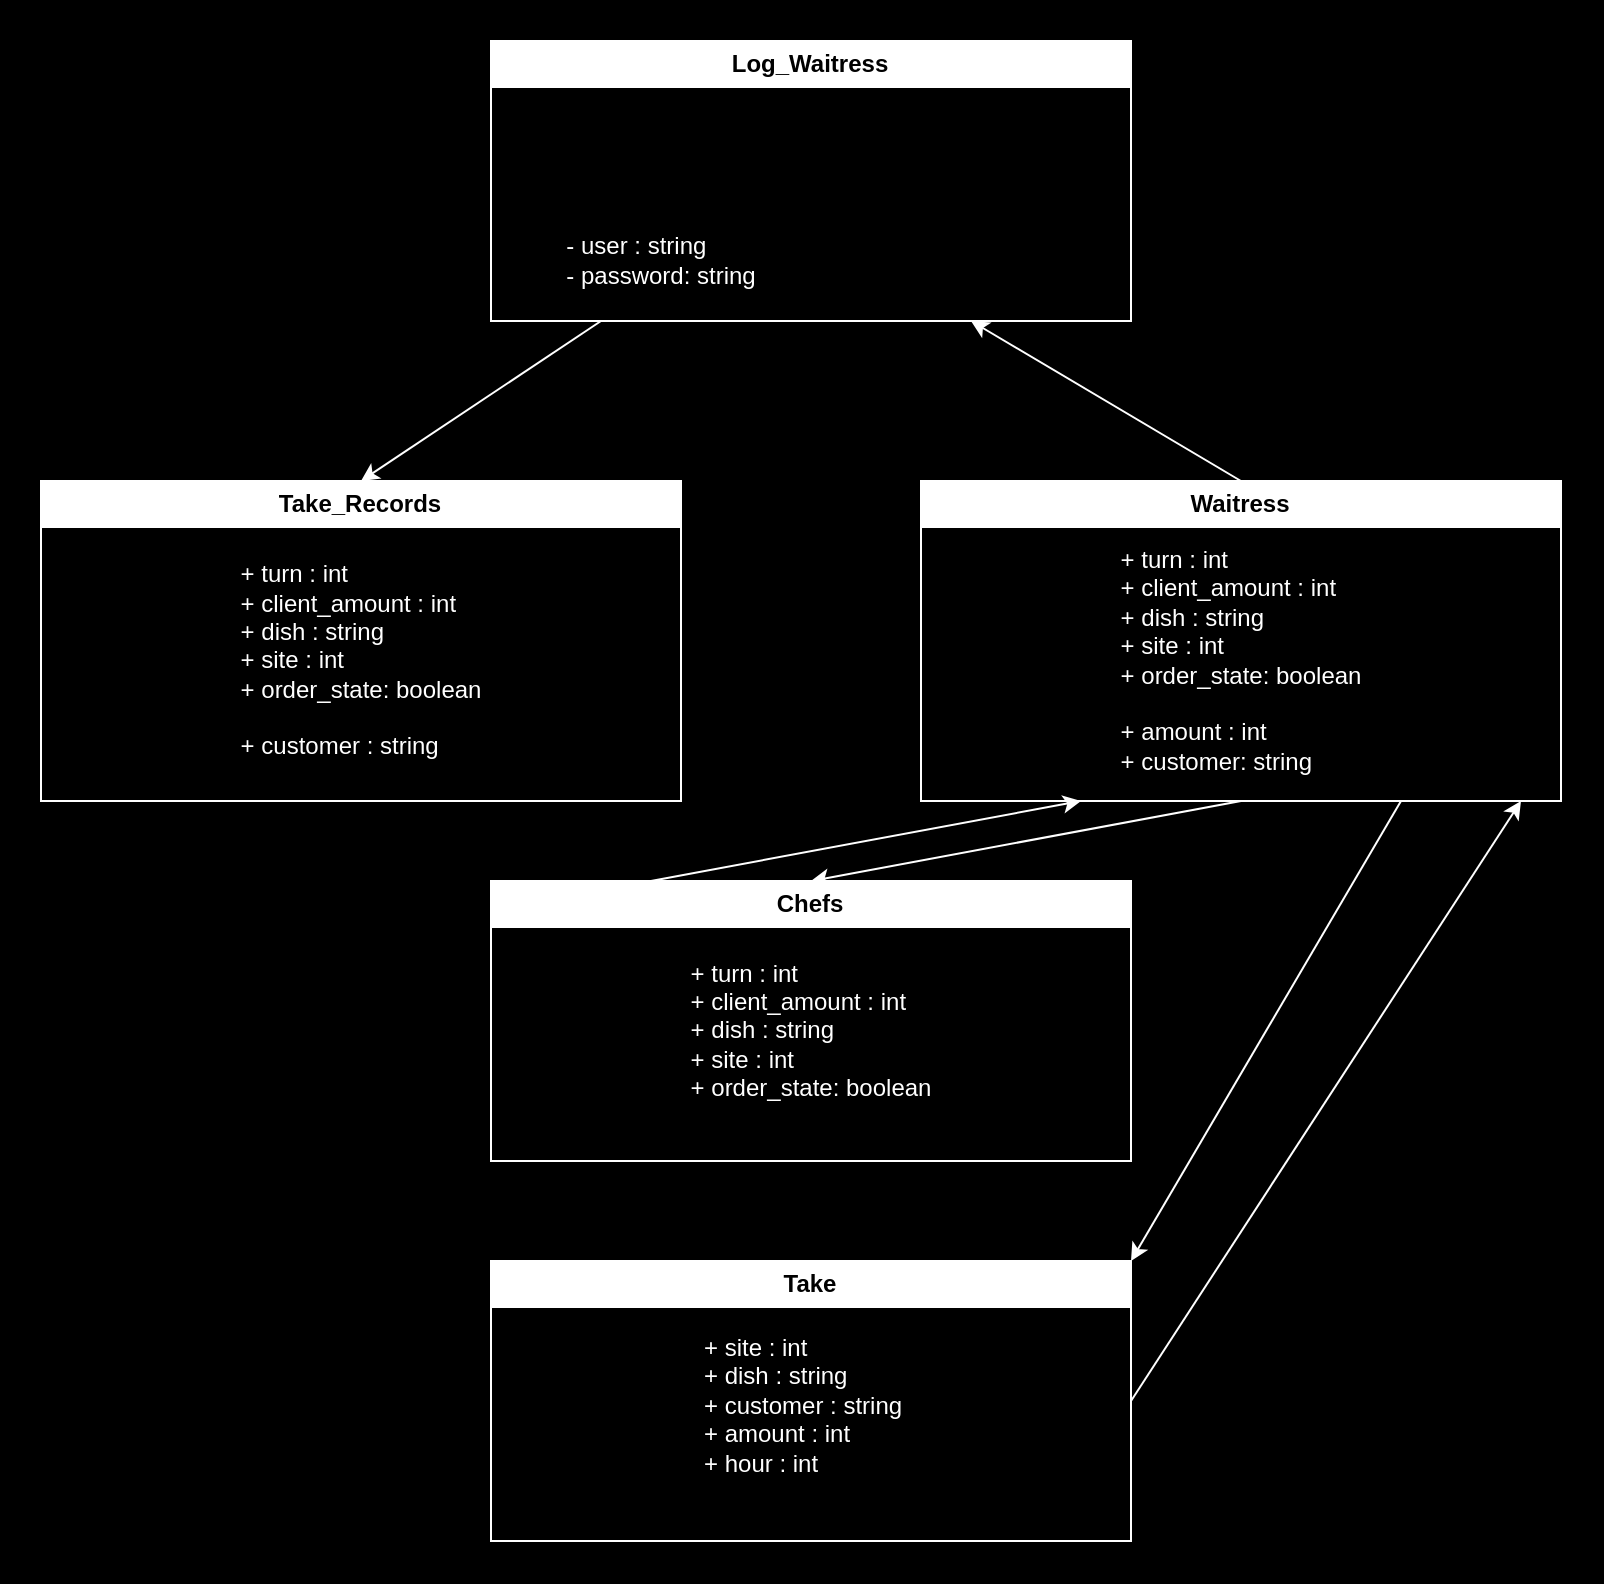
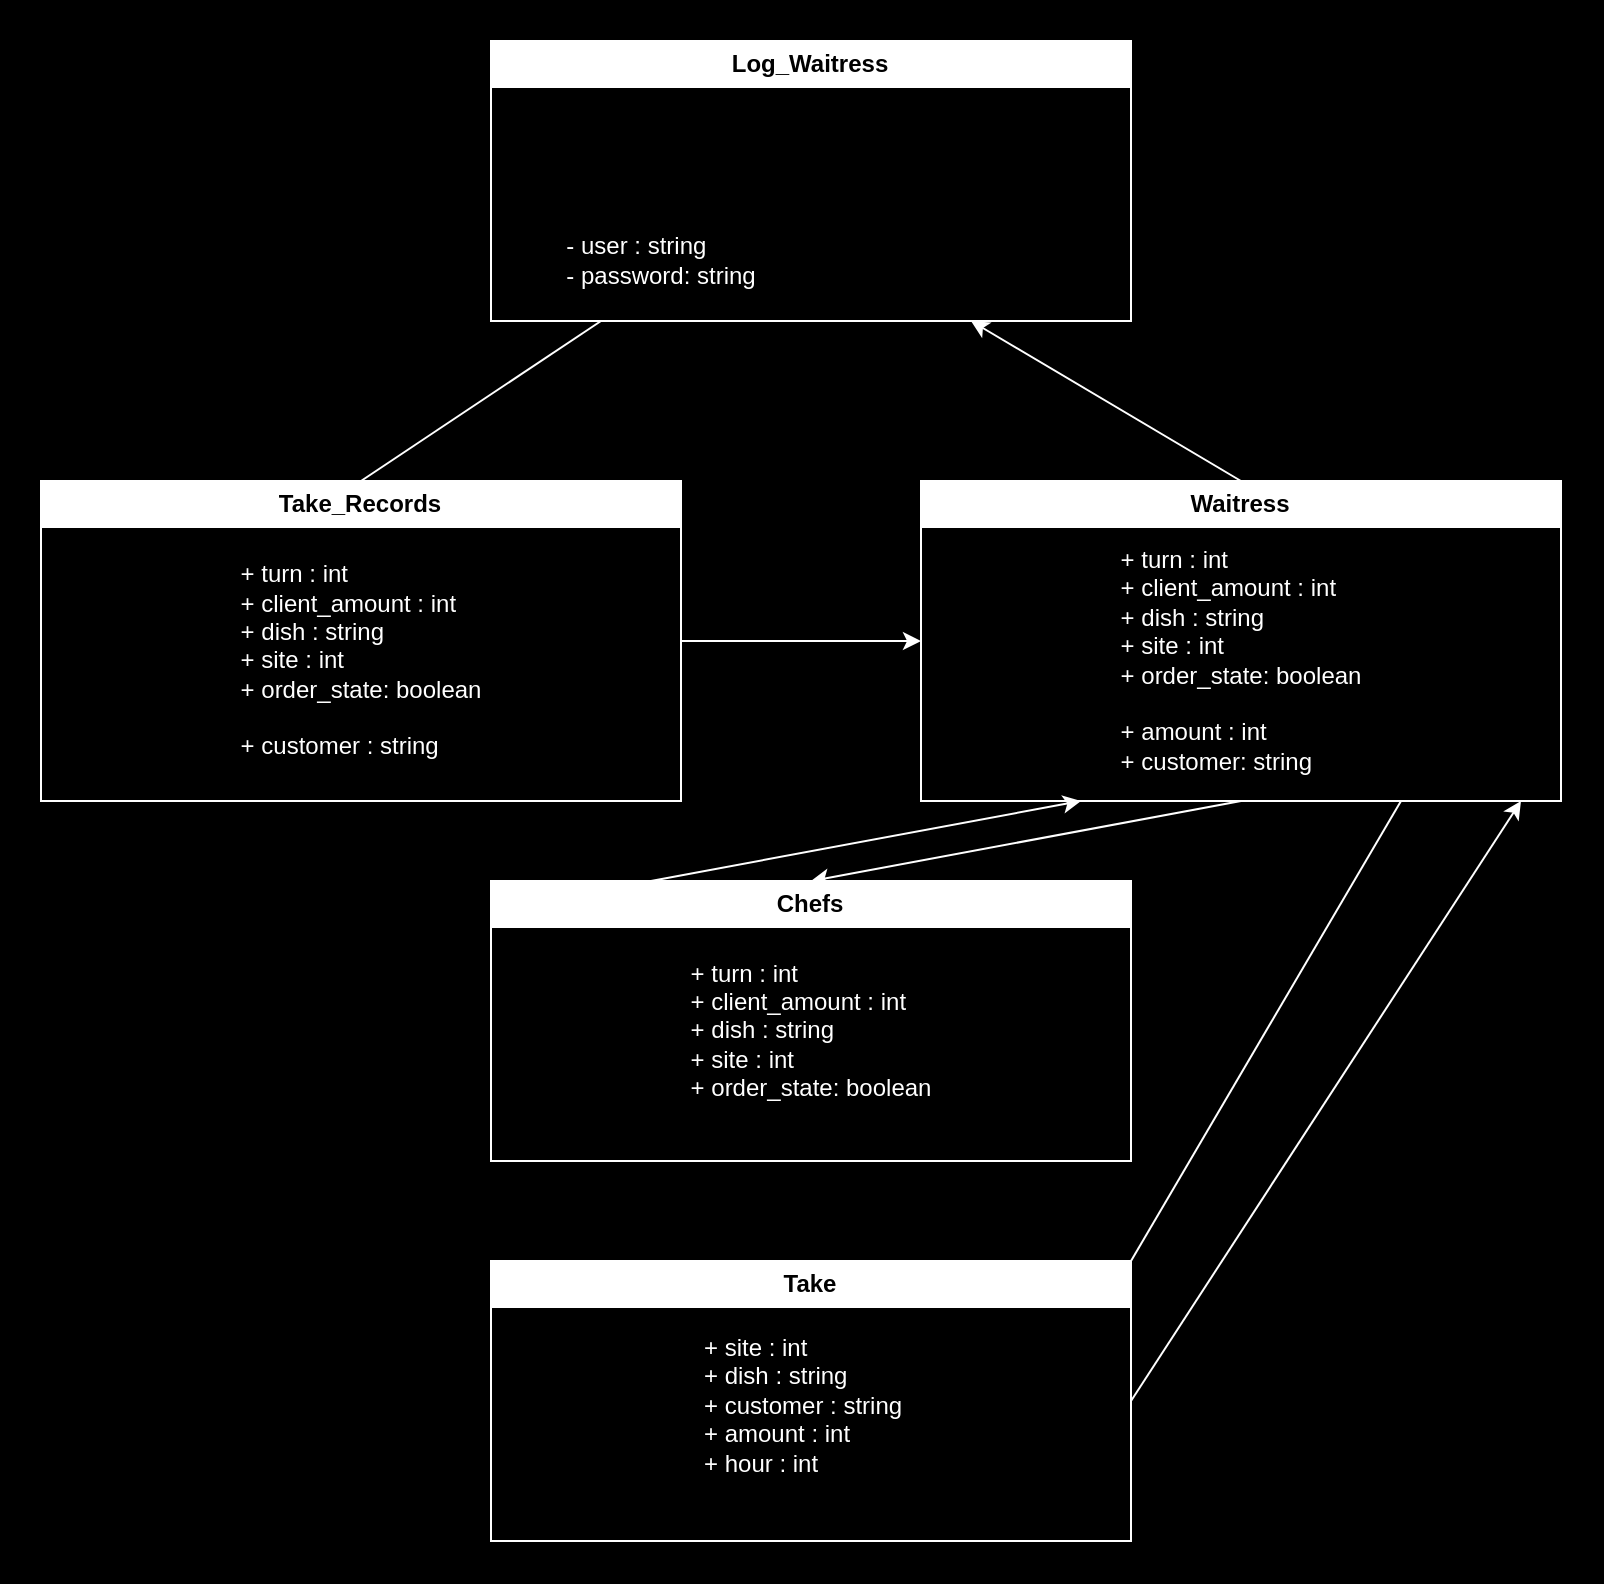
edge "Log_Waitress" -> "Take_Records": arrowhead classic -> none
edge "Take_Records" -> "Waitress": added
edge "Waitress" -> "Take": arrowhead classic -> none
